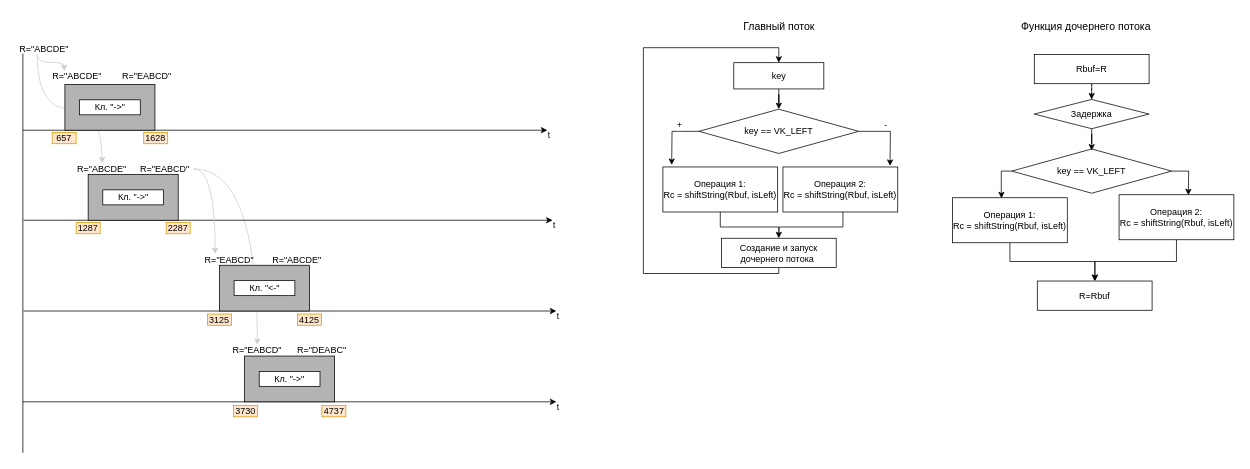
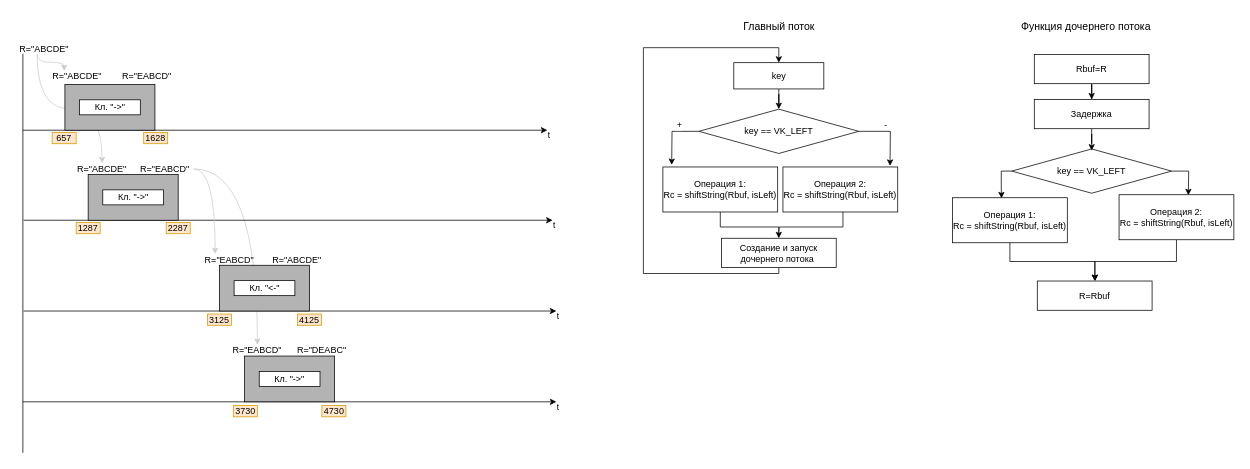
edge "Rbuf=R" -> "Задержка": style dashed -> solid
node "Задержка": shape diamond -> rectangle
node "4737": label "4737" -> "4730"
